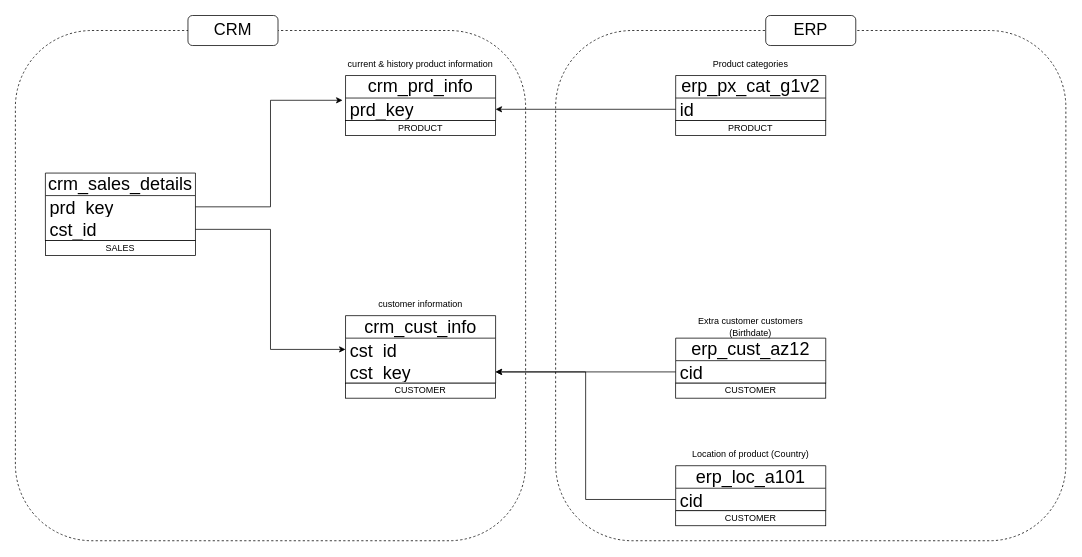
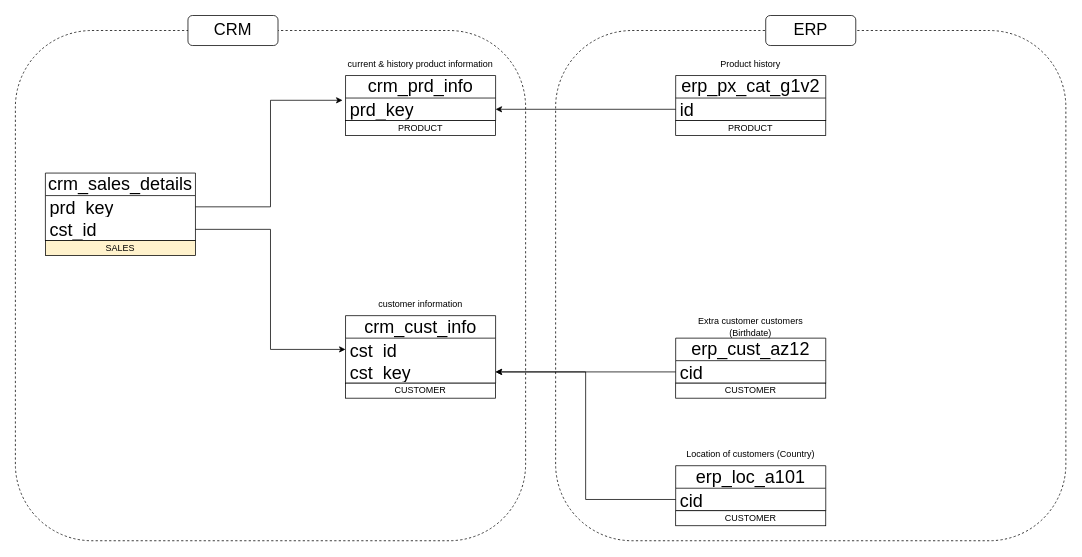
node "Product categories": label "Product categories" -> "Product history"
node "SALES": fillcolor #ffffff -> #fff2cc
node "Location of product (Country)": label "Location of product (Country)" -> "Location of customers (Country)"
